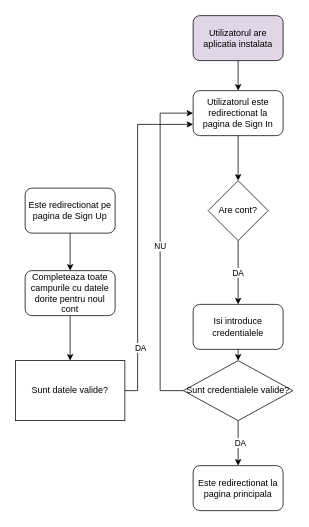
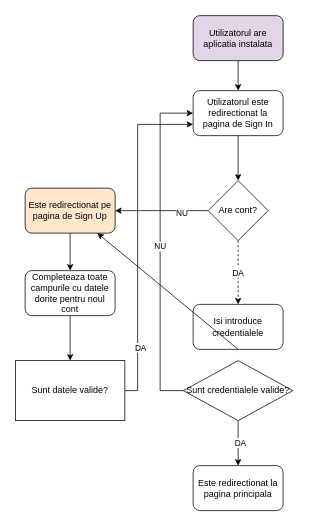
node "Este redirectionat pe pagina de Sign Up": fillcolor #ffffff -> #ffe6cc
edge "Are cont?" -> "Este redirectionat pe pagina de Sign Up": added, label "NU"
edge "Are cont?" -> "Isi introduce credentialele": style solid -> dashed
edge "Isi introduce credentialele" -> "Sunt credentialele valide?": now "Isi introduce credentialele" -> "Este redirectionat pe pagina de Sign Up"
